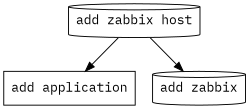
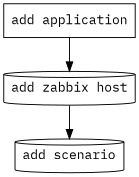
edge "add zabbix host" -> "add application": reversed
node "add zabbix": label "add zabbix" -> "add scenario"
